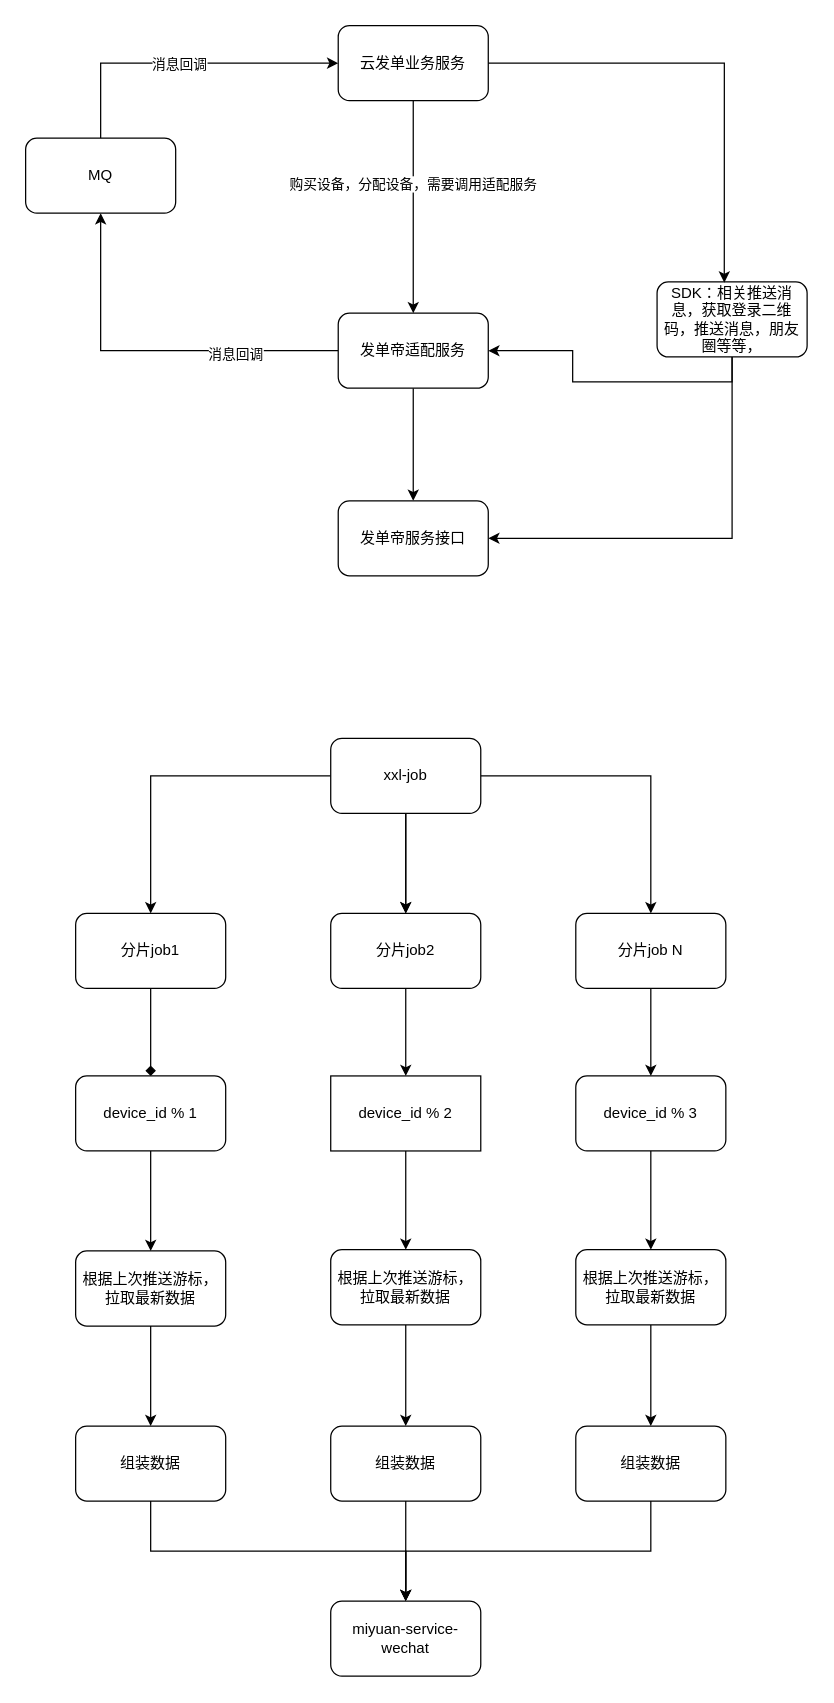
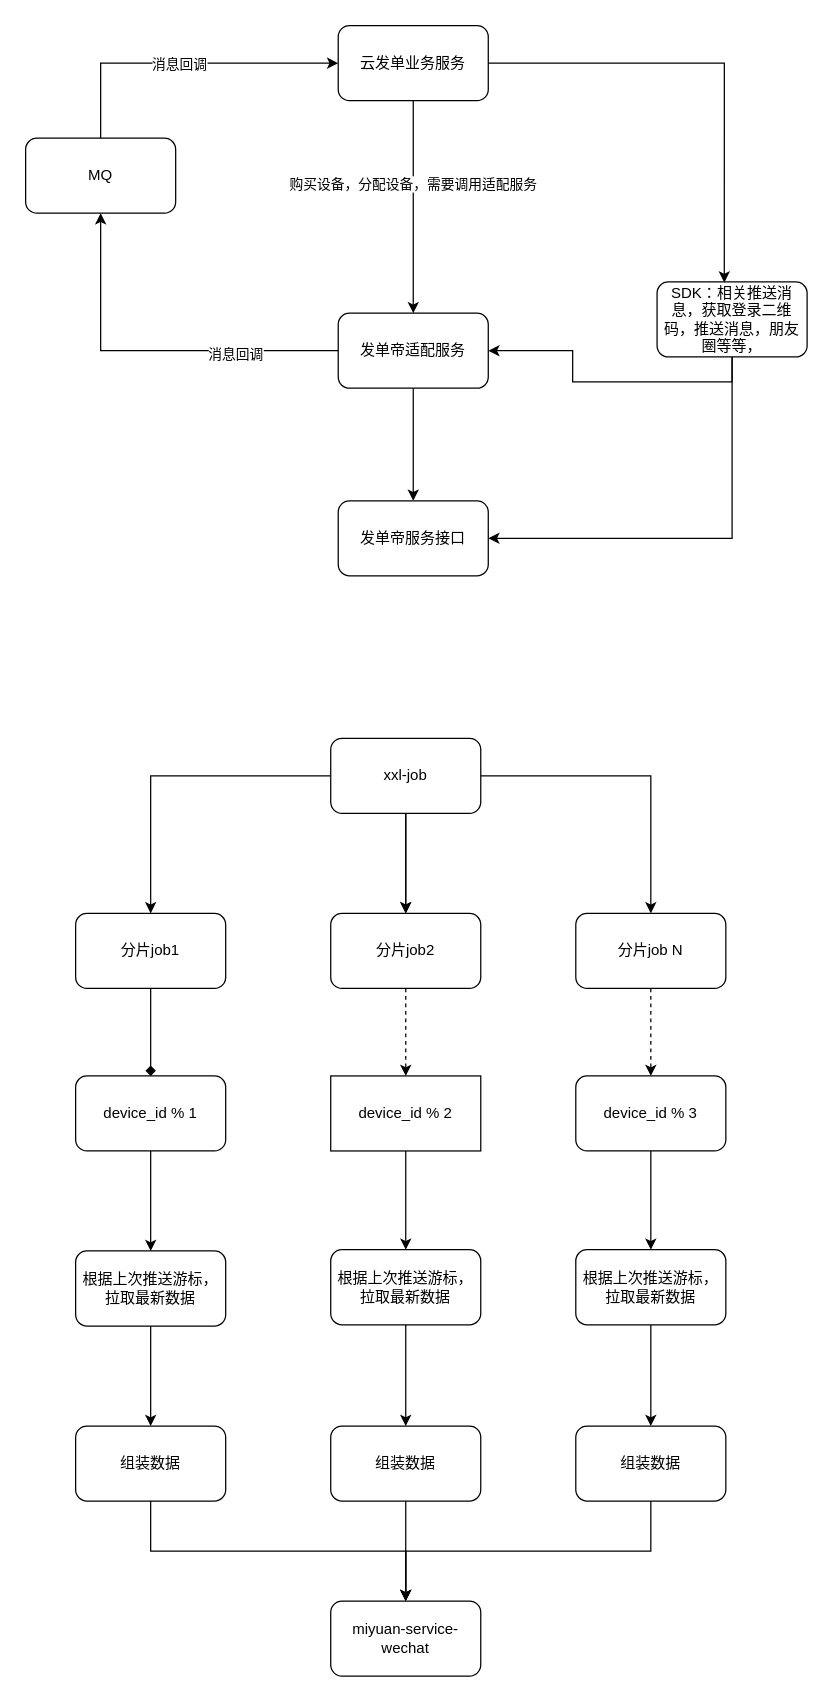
edge "分片job2" -> "device_id % 2": style solid -> dashed
edge "分片job N" -> "device_id % 3": style solid -> dashed
